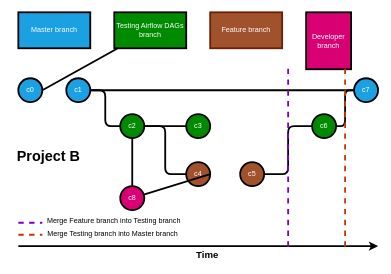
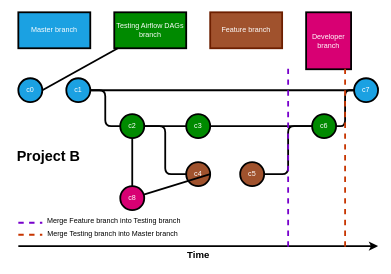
edge "c3" -- "c6": added
node "Time": moved (207, 255) -> (198, 255)
